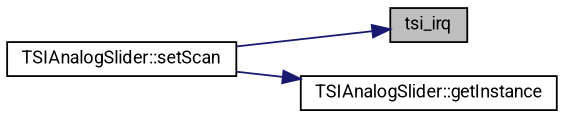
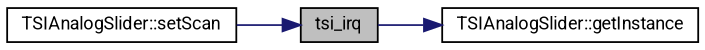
edge "TSIAnalogSlider::setScan" -> "TSIAnalogSlider::getInstance": now "tsi_irq" -> "TSIAnalogSlider::getInstance"
